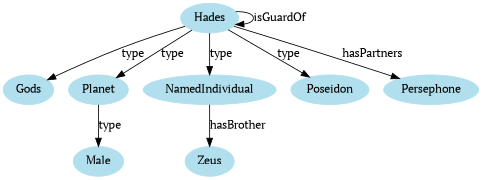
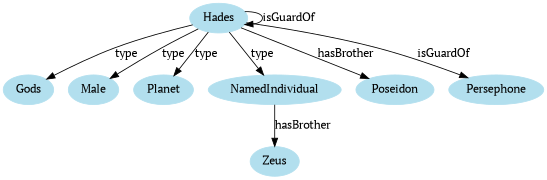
edge "Hades" -> "Poseidon": label "type" -> "hasBrother"
edge "Hades" -> "Persephone": label "hasPartners" -> "isGuardOf"
edge "Planet" -> "Male": now "Hades" -> "Male"
